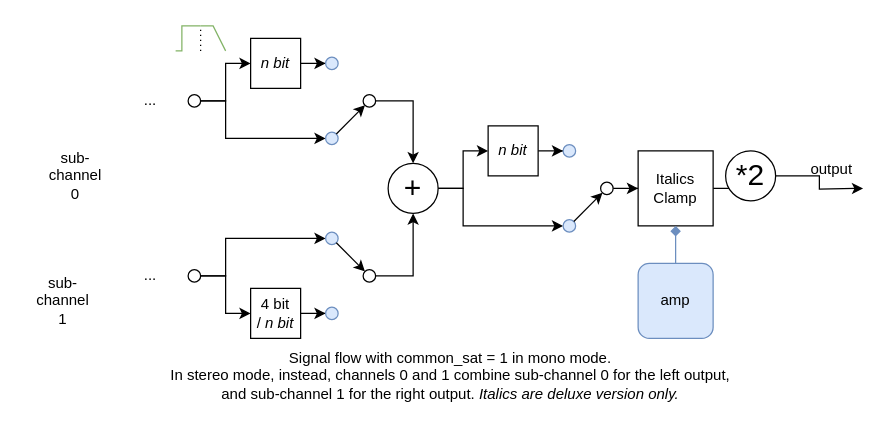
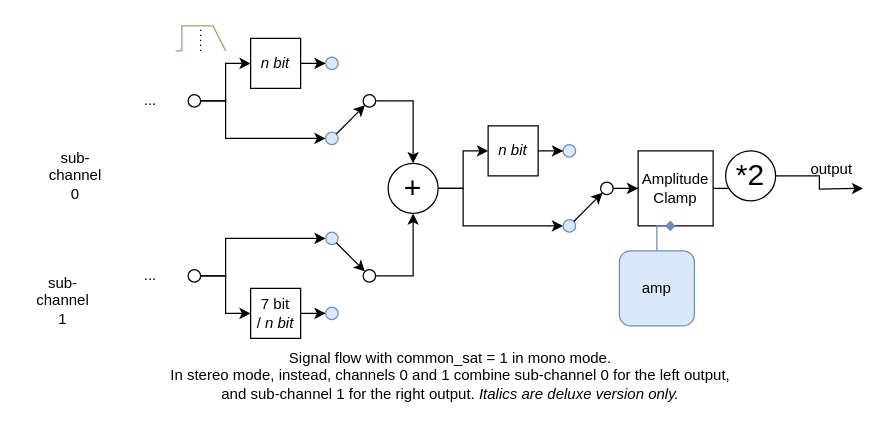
node "Italics Clamp": label "Italics Clamp" -> "Amplitude Clamp"
node "amp": moved (676, 301) -> (657, 288)
node "4 bit / n bit": label "4 bit / n bit" -> "7 bit / n bit"
